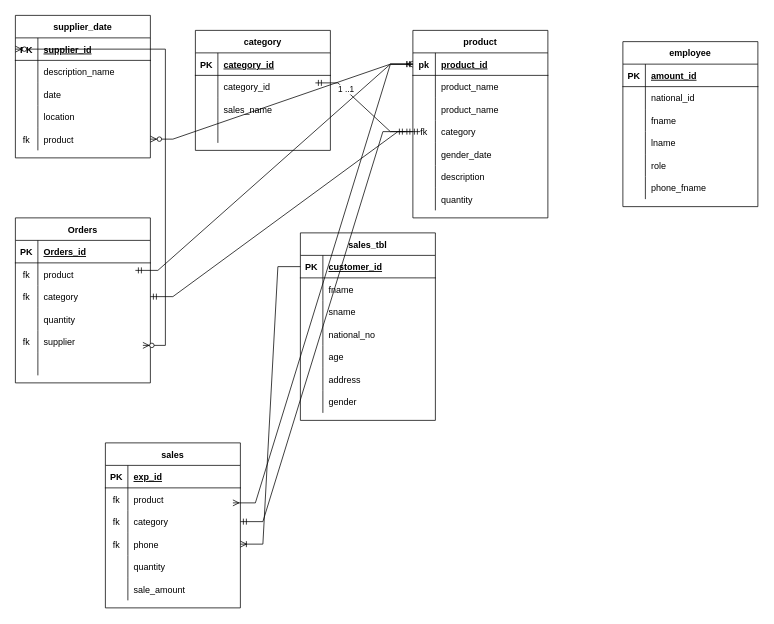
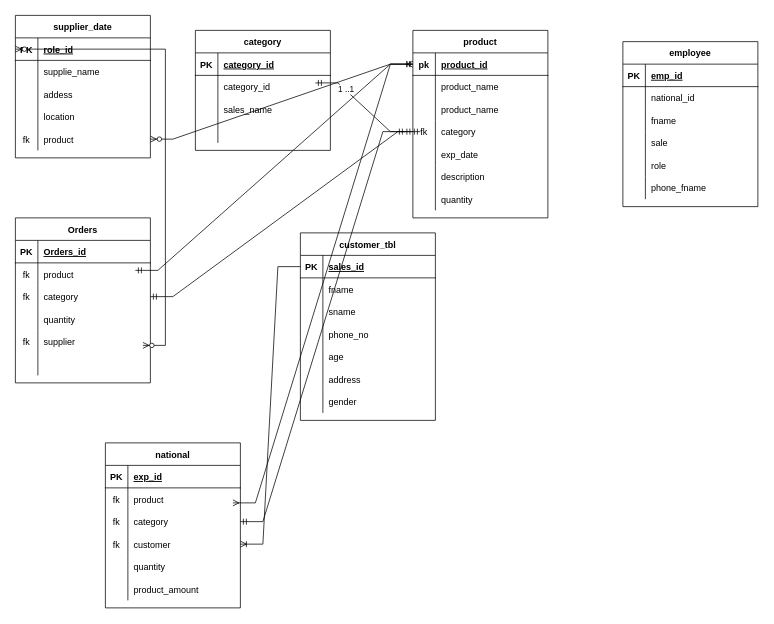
node "supplier_id": label "supplier_id" -> "role_id"
node "description_name": label "description_name" -> "supplie_name"
node "amount_id": label "amount_id" -> "emp_id"
node "date": label "date" -> "addess"
node "lname": label "lname" -> "sale"
node "gender_date": label "gender_date" -> "exp_date"
node "sales_tbl": label "sales_tbl" -> "customer_tbl"
node "customer_id": label "customer_id" -> "sales_id"
node "national_no": label "national_no" -> "phone_no"
node "sales": label "sales" -> "national"
node "phone": label "phone" -> "customer"
node "sale_amount": label "sale_amount" -> "product_amount"
